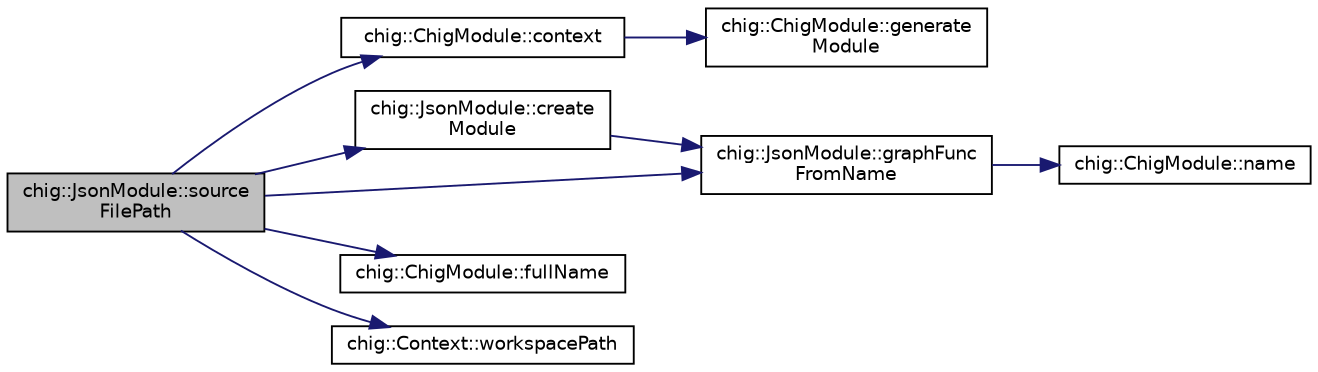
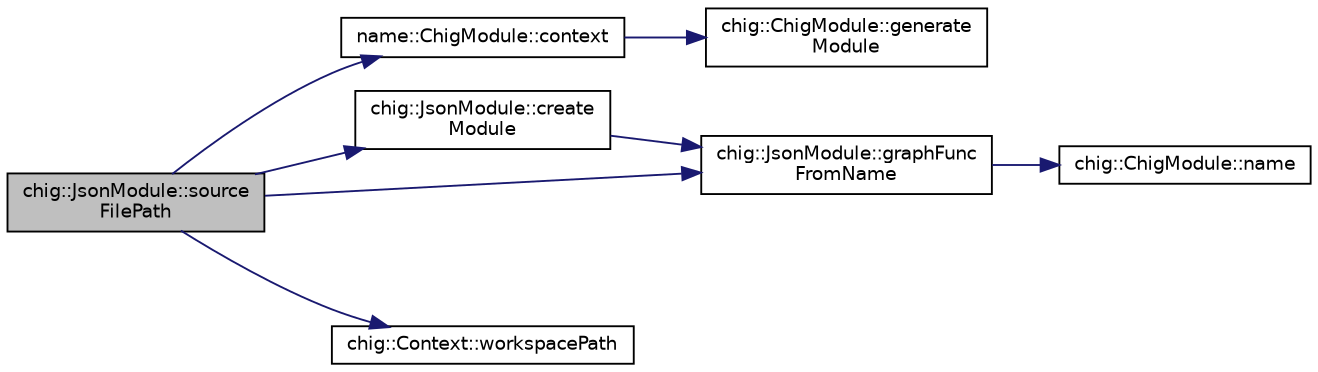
node "chig::ChigModule::context": label "chig::ChigModule::context" -> "name::ChigModule::context"
node "chig::ChigModule::fullName": removed
